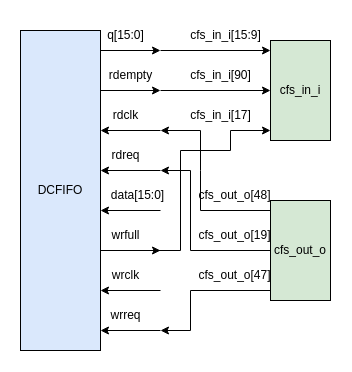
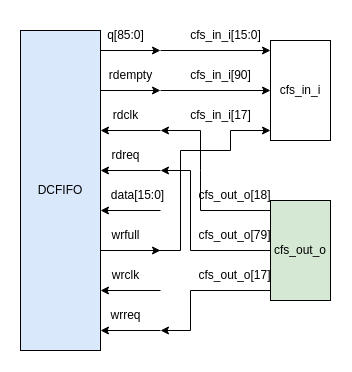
node "q[15:0]": label "q[15:0]" -> "q[85:0]"
node "cfs_in_i[15:9]": label "cfs_in_i[15:9]" -> "cfs_in_i[15:0]"
node "cfs_in_i": fillcolor #d5e8d4 -> #ffffff
node "cfs_out_o[48]": label "cfs_out_o[48]" -> "cfs_out_o[18]"
node "cfs_out_o[19]": label "cfs_out_o[19]" -> "cfs_out_o[79]"
node "cfs_out_o[47]": label "cfs_out_o[47]" -> "cfs_out_o[17]"
